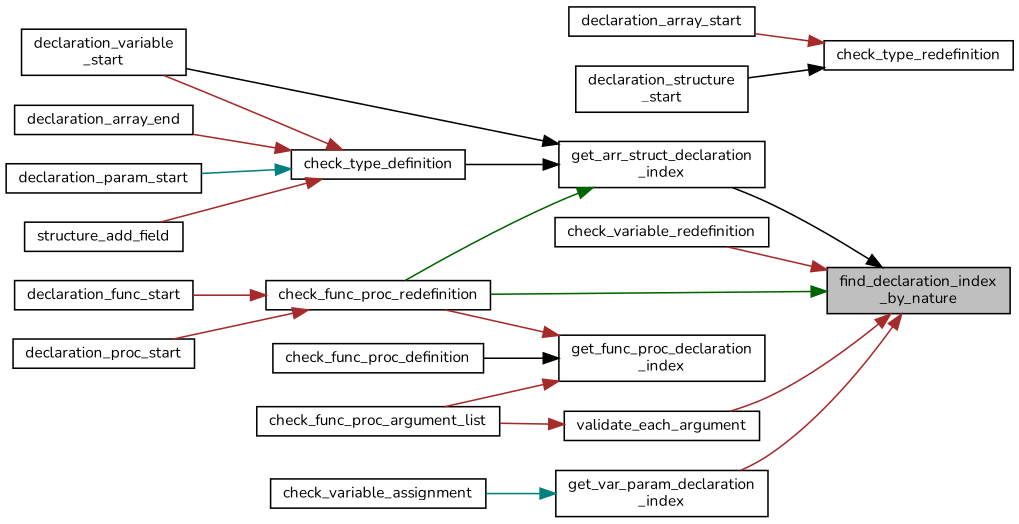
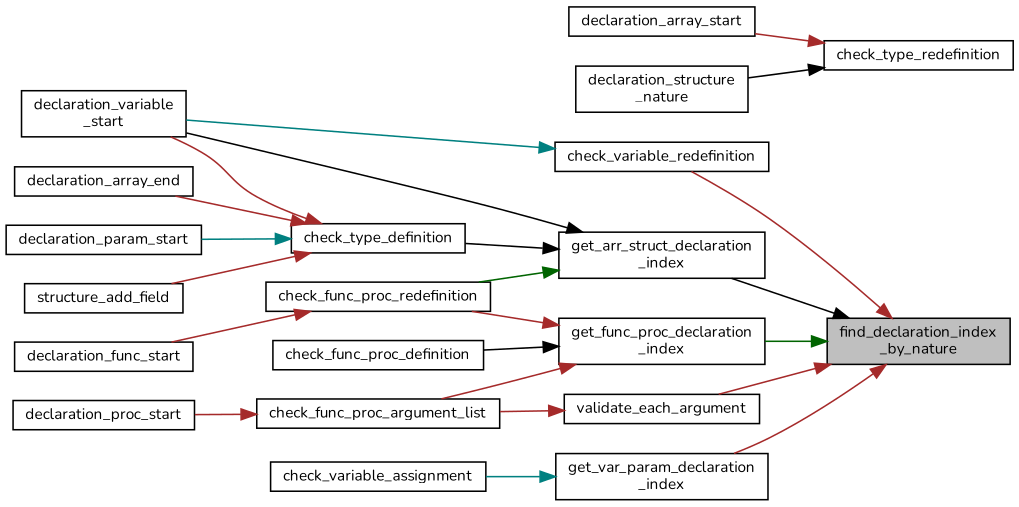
node "declaration_structure _start": label "declaration_structure _start" -> "declaration_structure _nature"
edge "declaration_variable _start" -> "check_variable_redefinition": added
edge "check_func_proc_redefinition" -> "find_declaration_index _by_nature": now "get_func_proc_declaration _index" -> "find_declaration_index _by_nature"
edge "declaration_proc_start" -> "check_func_proc_redefinition": now "declaration_proc_start" -> "check_func_proc_argument_list"
